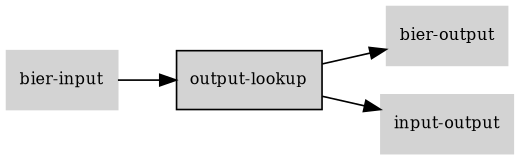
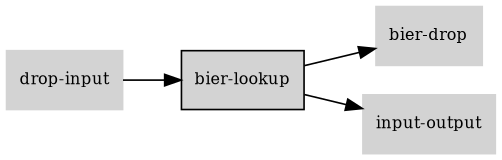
node "bier-output": label "bier-output" -> "bier-drop"
node "bier-input": label "bier-input" -> "drop-input"
node "output-lookup": label "output-lookup" -> "bier-lookup"
